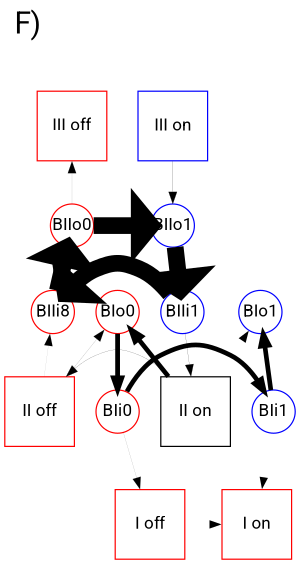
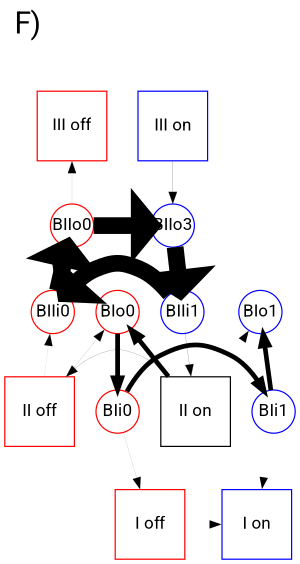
node "BIIo1": label "BIIo1" -> "BIIo3"
node "BIIi8": label "BIIi8" -> "BIIi0"
node "I on": color red -> blue
